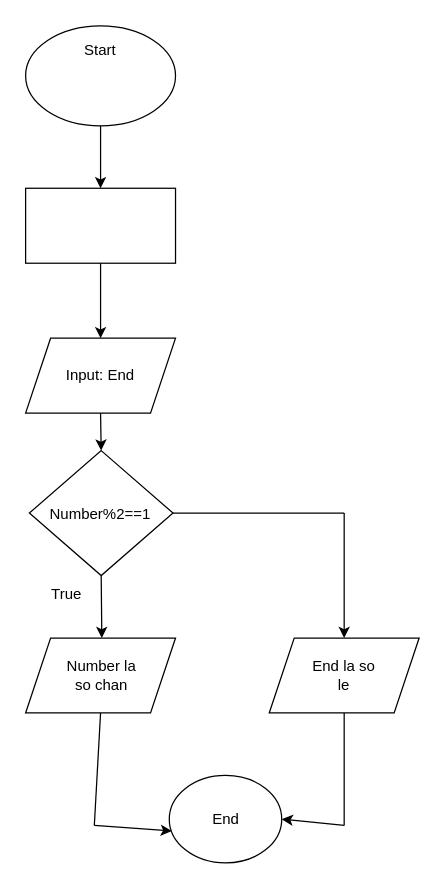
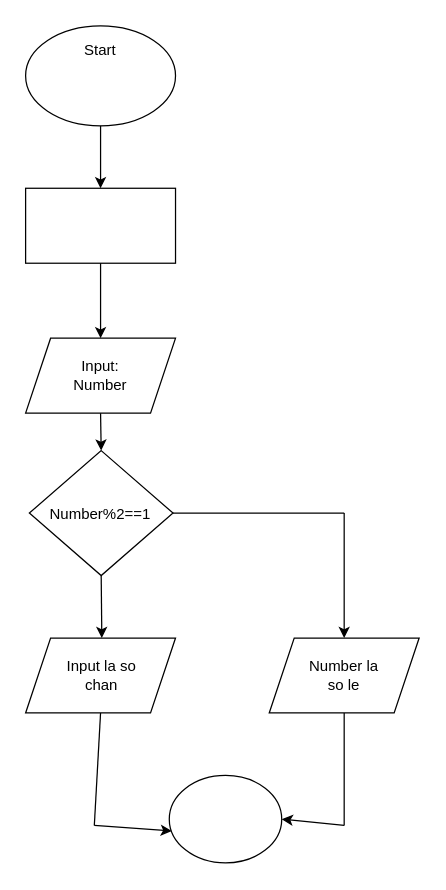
node "Input: End": label "Input: End" -> "Input: Number"
node "True": removed
node "Number la so chan": label "Number la so chan" -> "Input la so chan"
node "End la so le": label "End la so le" -> "Number la so le"
node "End": removed
